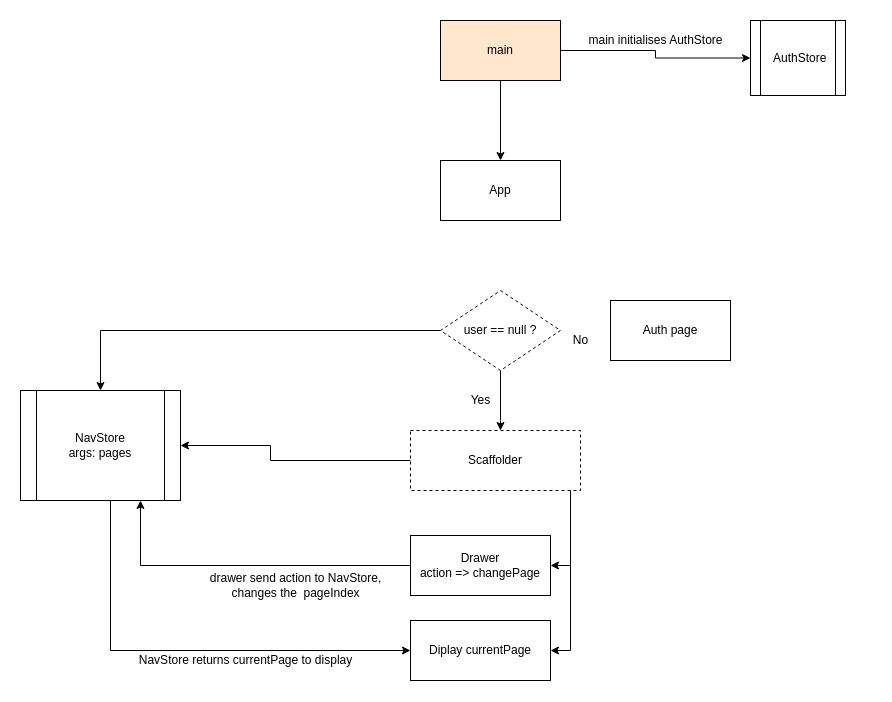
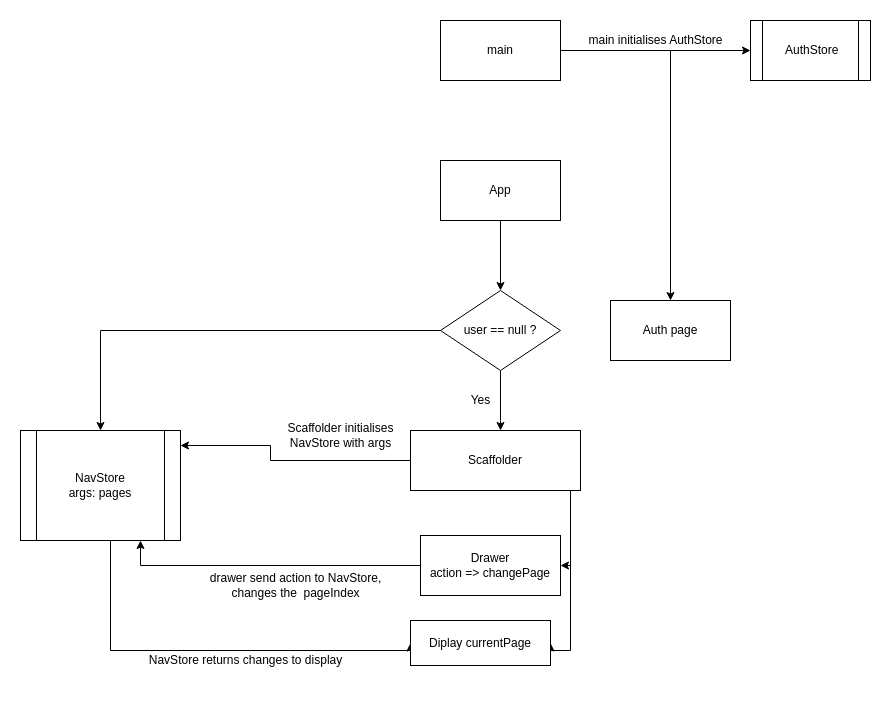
node "main": fillcolor #ffe6cc -> #ffffff
node "AuthStore": size 95x75 -> 120x60
edge "main" -> "App": now "main" -> "Auth page"
edge "App" -> "user == null ?": added
node "user == null ?": style dashed -> solid
node "No": removed
node "Scaffolder initialises NavStore with args": added
node "NavStore args: pages": moved (101, 446) -> (101, 486)
node "Scaffolder": style dashed -> solid
node "Drawer action => changePage": moved (481, 566) -> (491, 566)
node "Diplay currentPage": size 140x60 -> 140x45
node "NavStore returns currentPage to display": label "NavStore returns currentPage to display" -> "NavStore returns changes to display"
